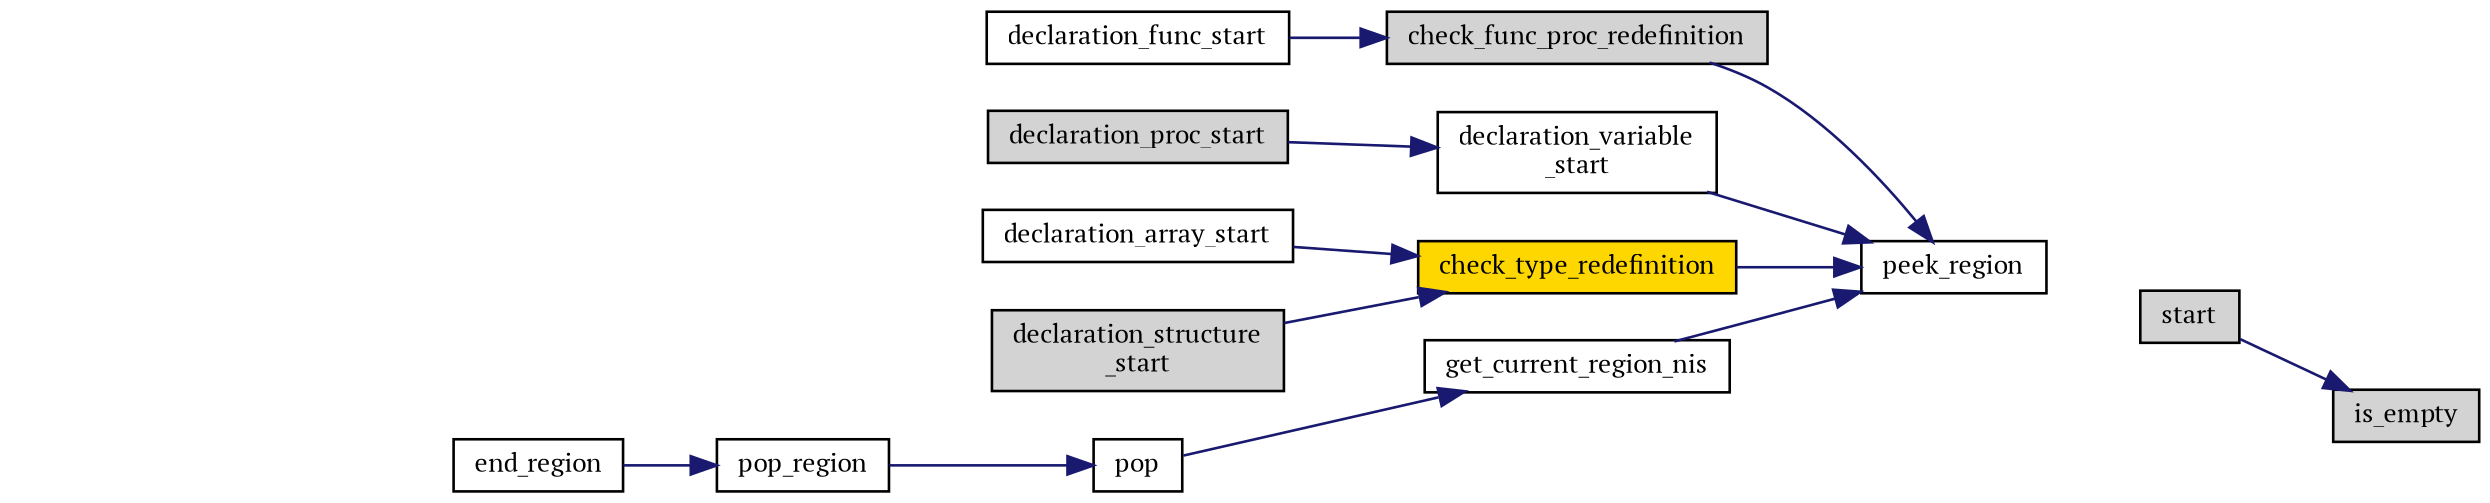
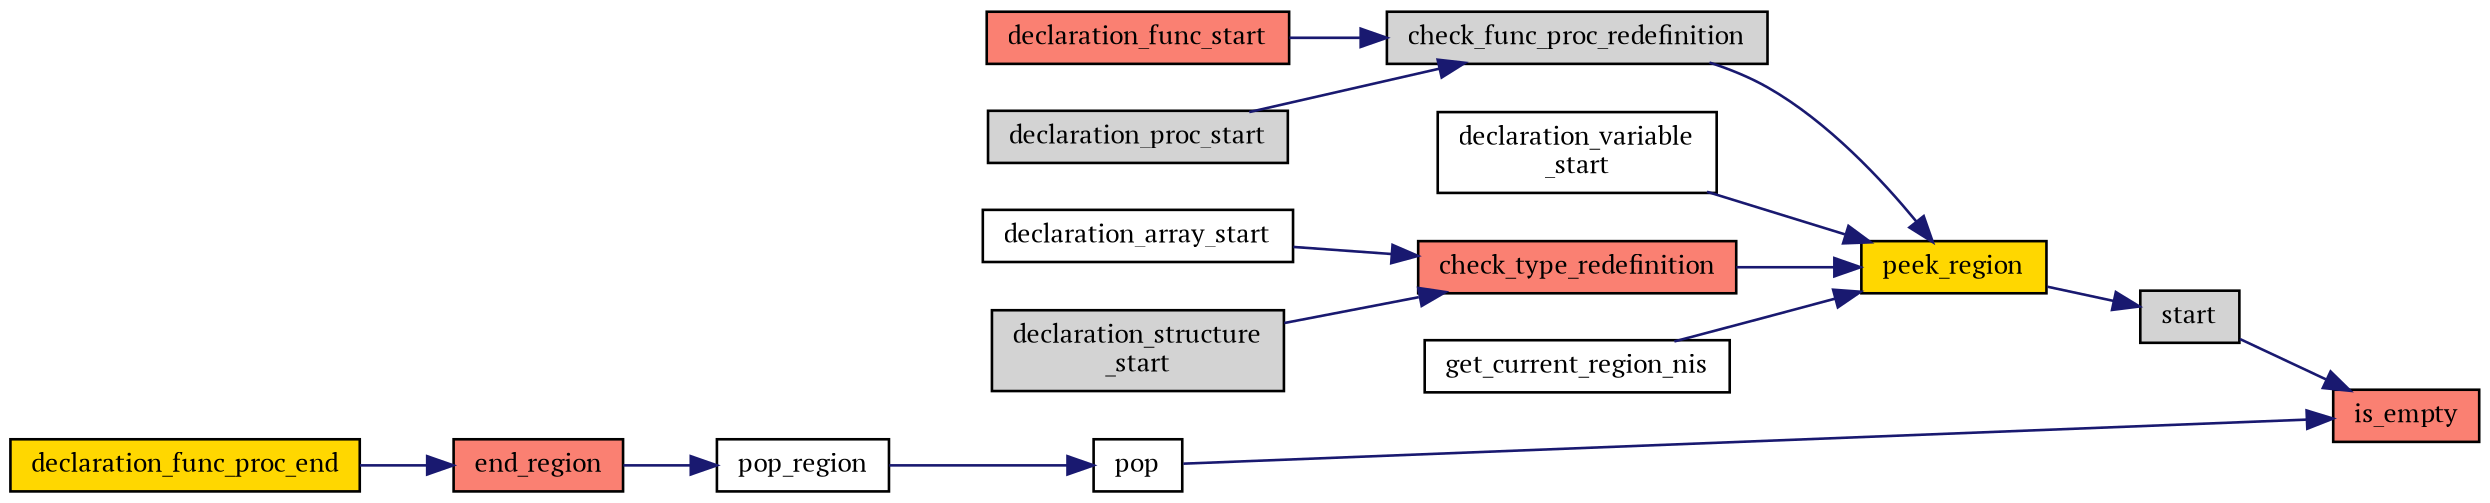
node "declaration_func_start": fillcolor white -> salmon
edge "declaration_proc_start" -> "declaration_variable _start": now "declaration_proc_start" -> "check_func_proc_redefinition"
node "check_type_redefinition": fillcolor gold -> salmon
node "peek_region": fillcolor white -> gold
edge "peek_region" -> "start": added
node "is_empty": fillcolor lightgrey -> salmon
edge "pop" -> "get_current_region_nis": now "pop" -> "is_empty"
node "declaration_func_proc_end": added
node "end_region": fillcolor white -> salmon
